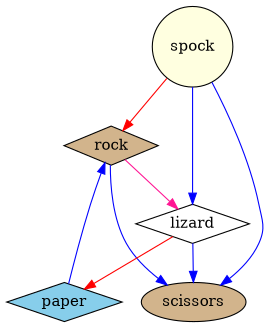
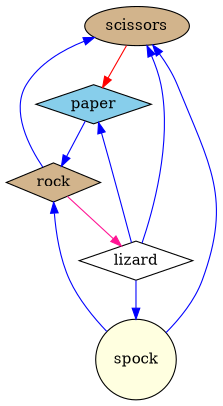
edge "scissors" -> "paper": added
edge "spock" -> "rock": color red -> blue
edge "spock" -> "lizard": reversed
edge "lizard" -> "paper": color red -> blue
